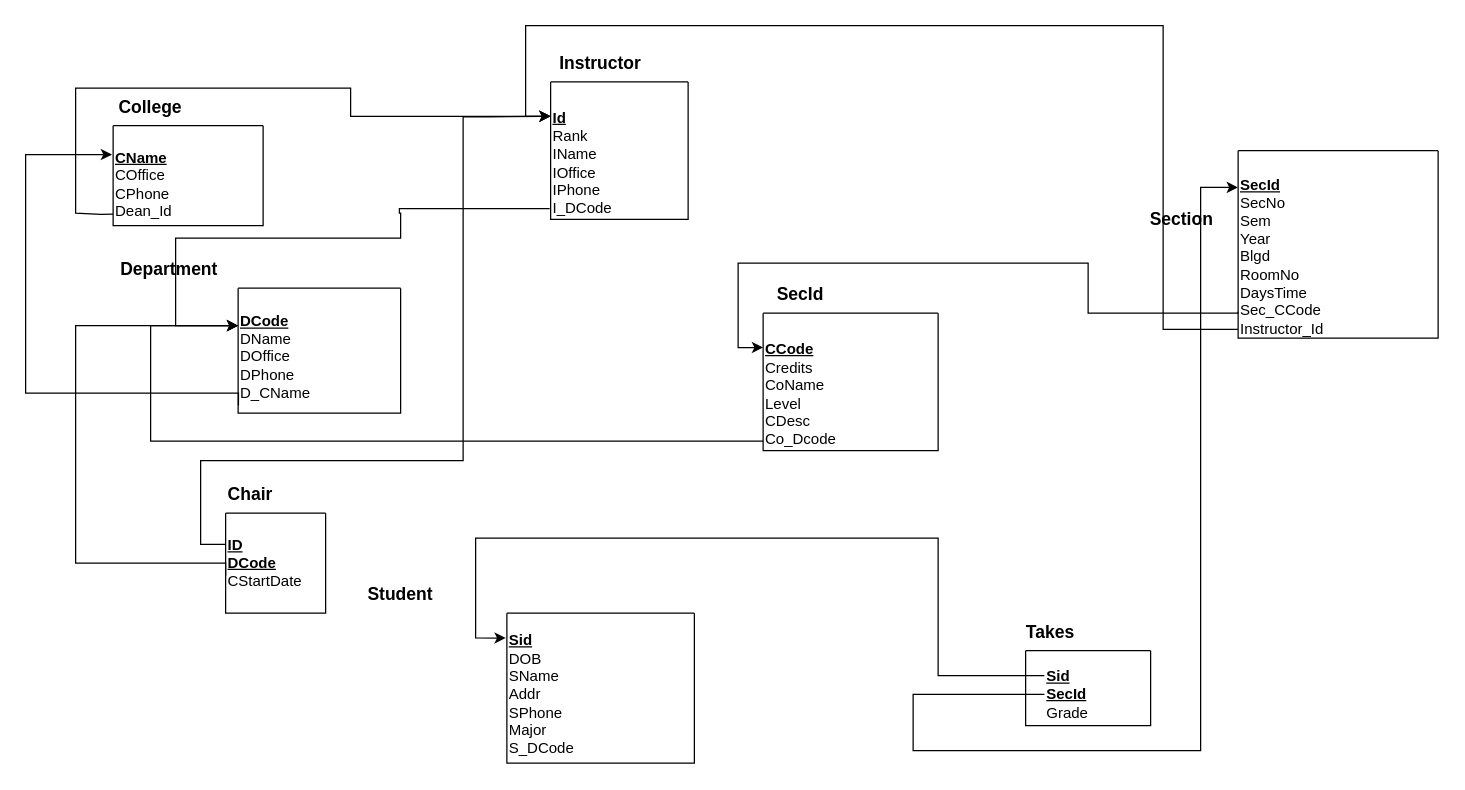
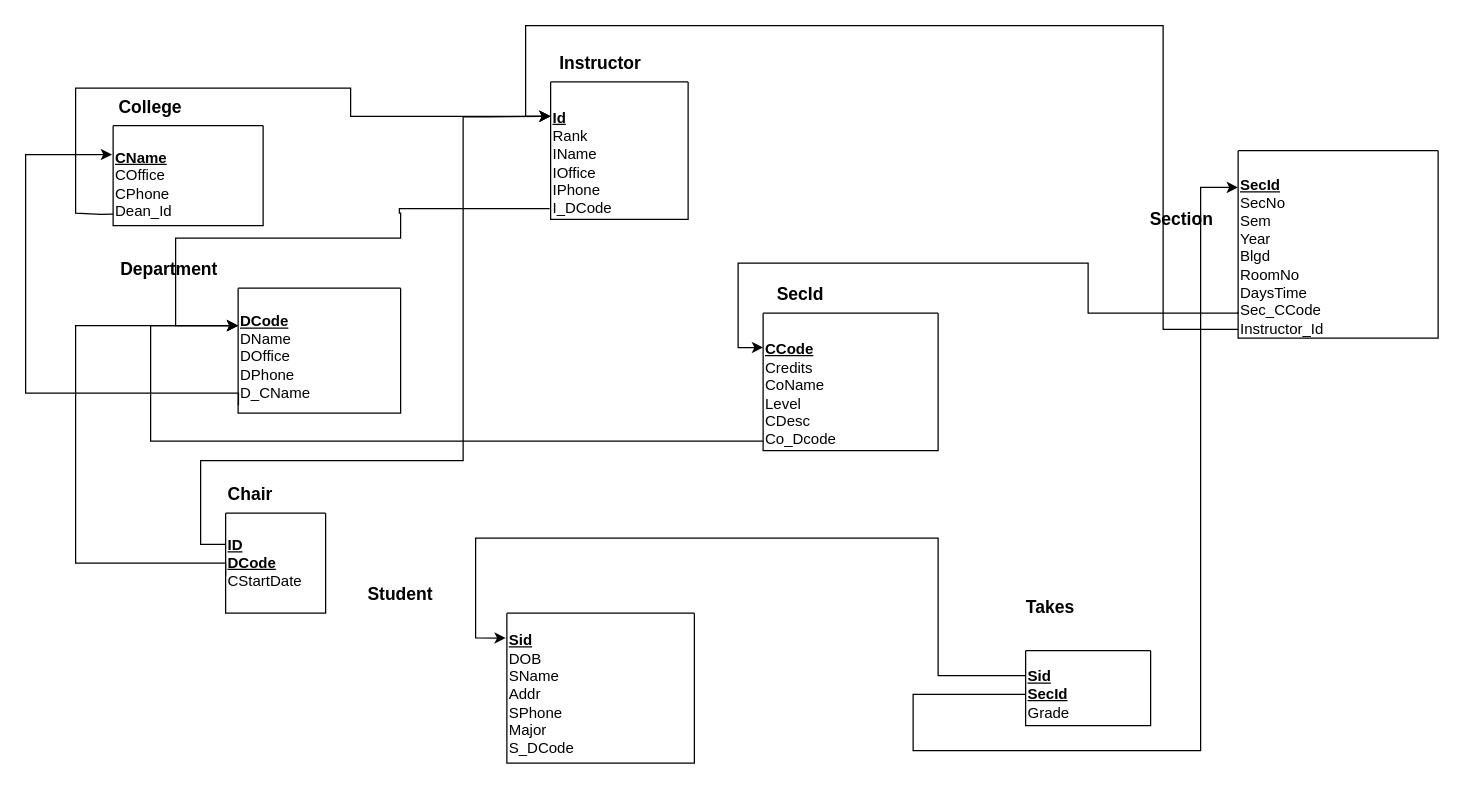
node "Takes": moved (1051, 632) -> (1051, 607)
node "Sid SecId Grade": moved (1082, 694) -> (1063, 694)
